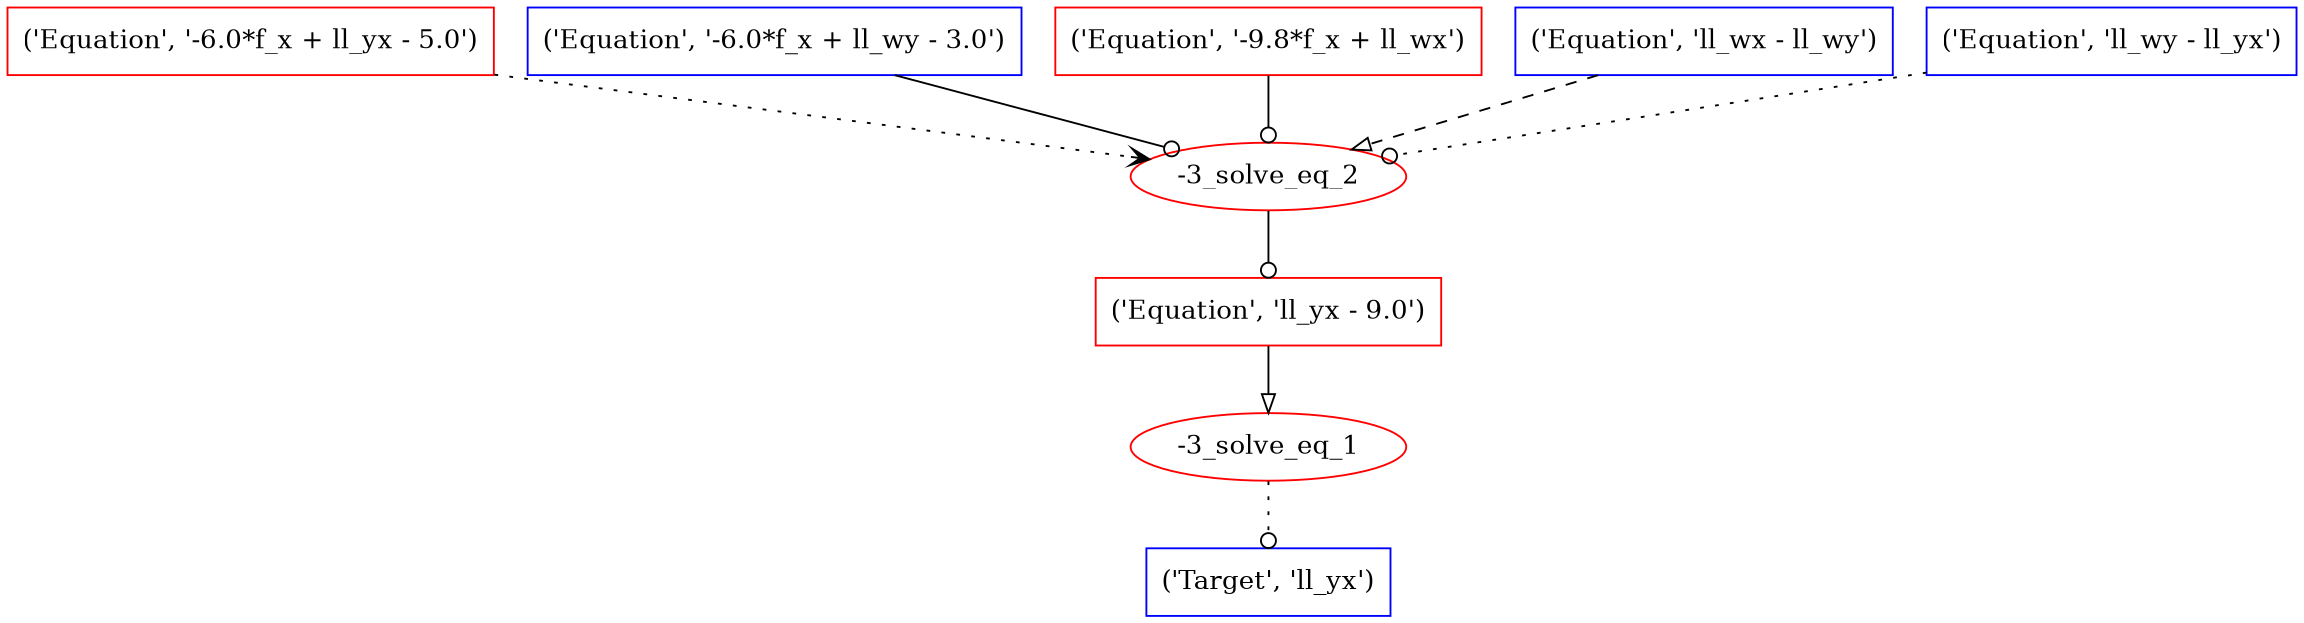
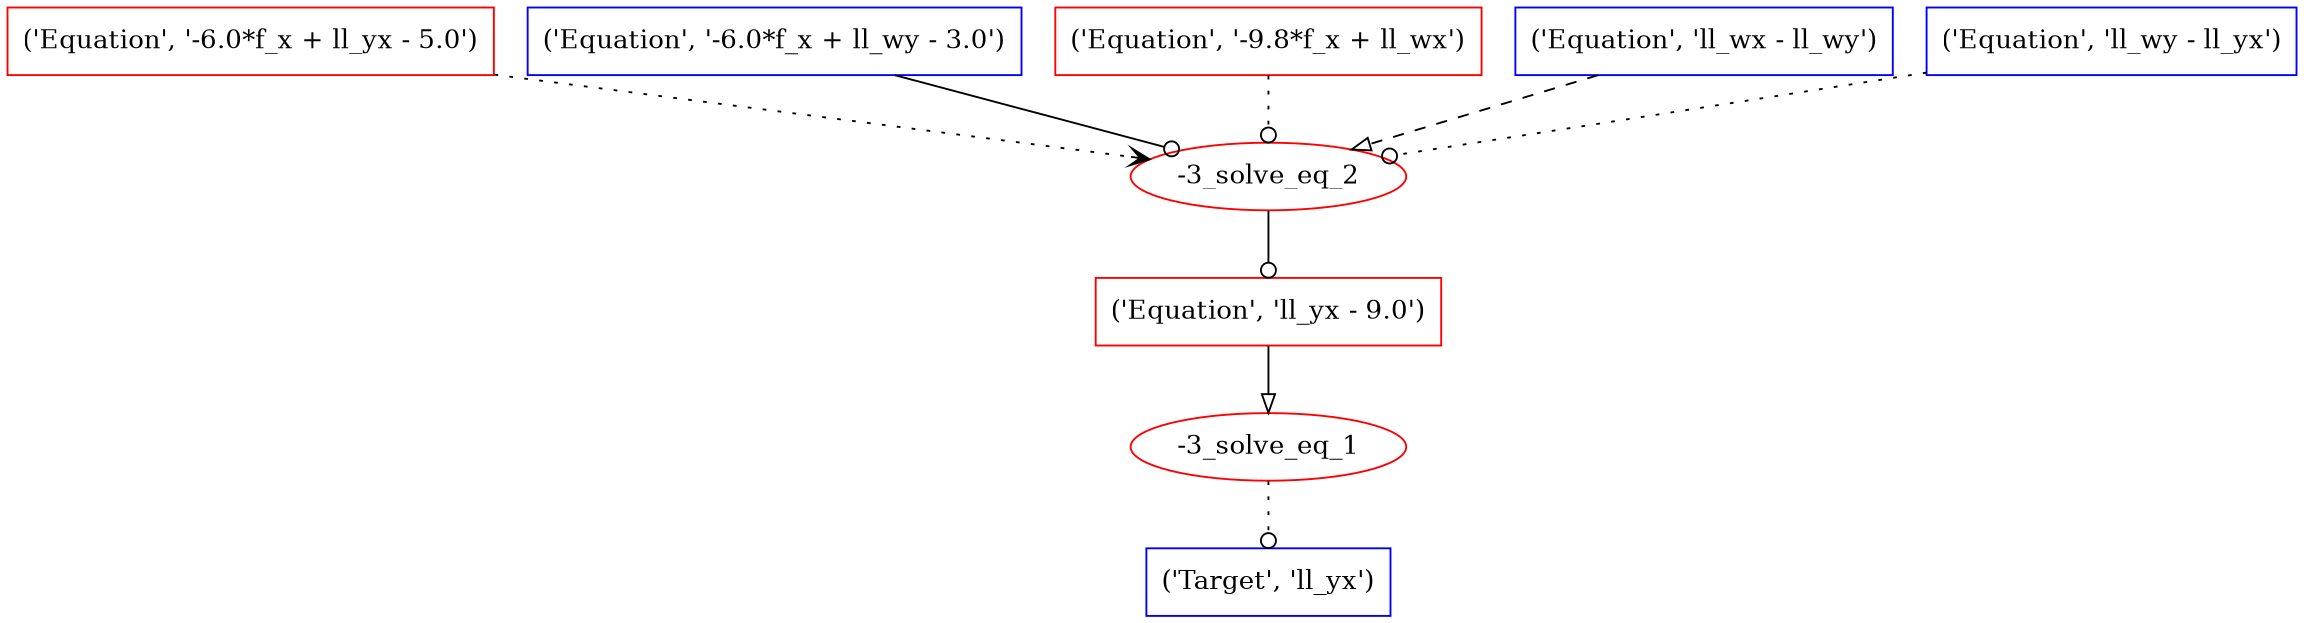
edge "('Equation', '-9.8*f_x + ll_wx')" -> "-3_solve_eq_2": style solid -> dotted
